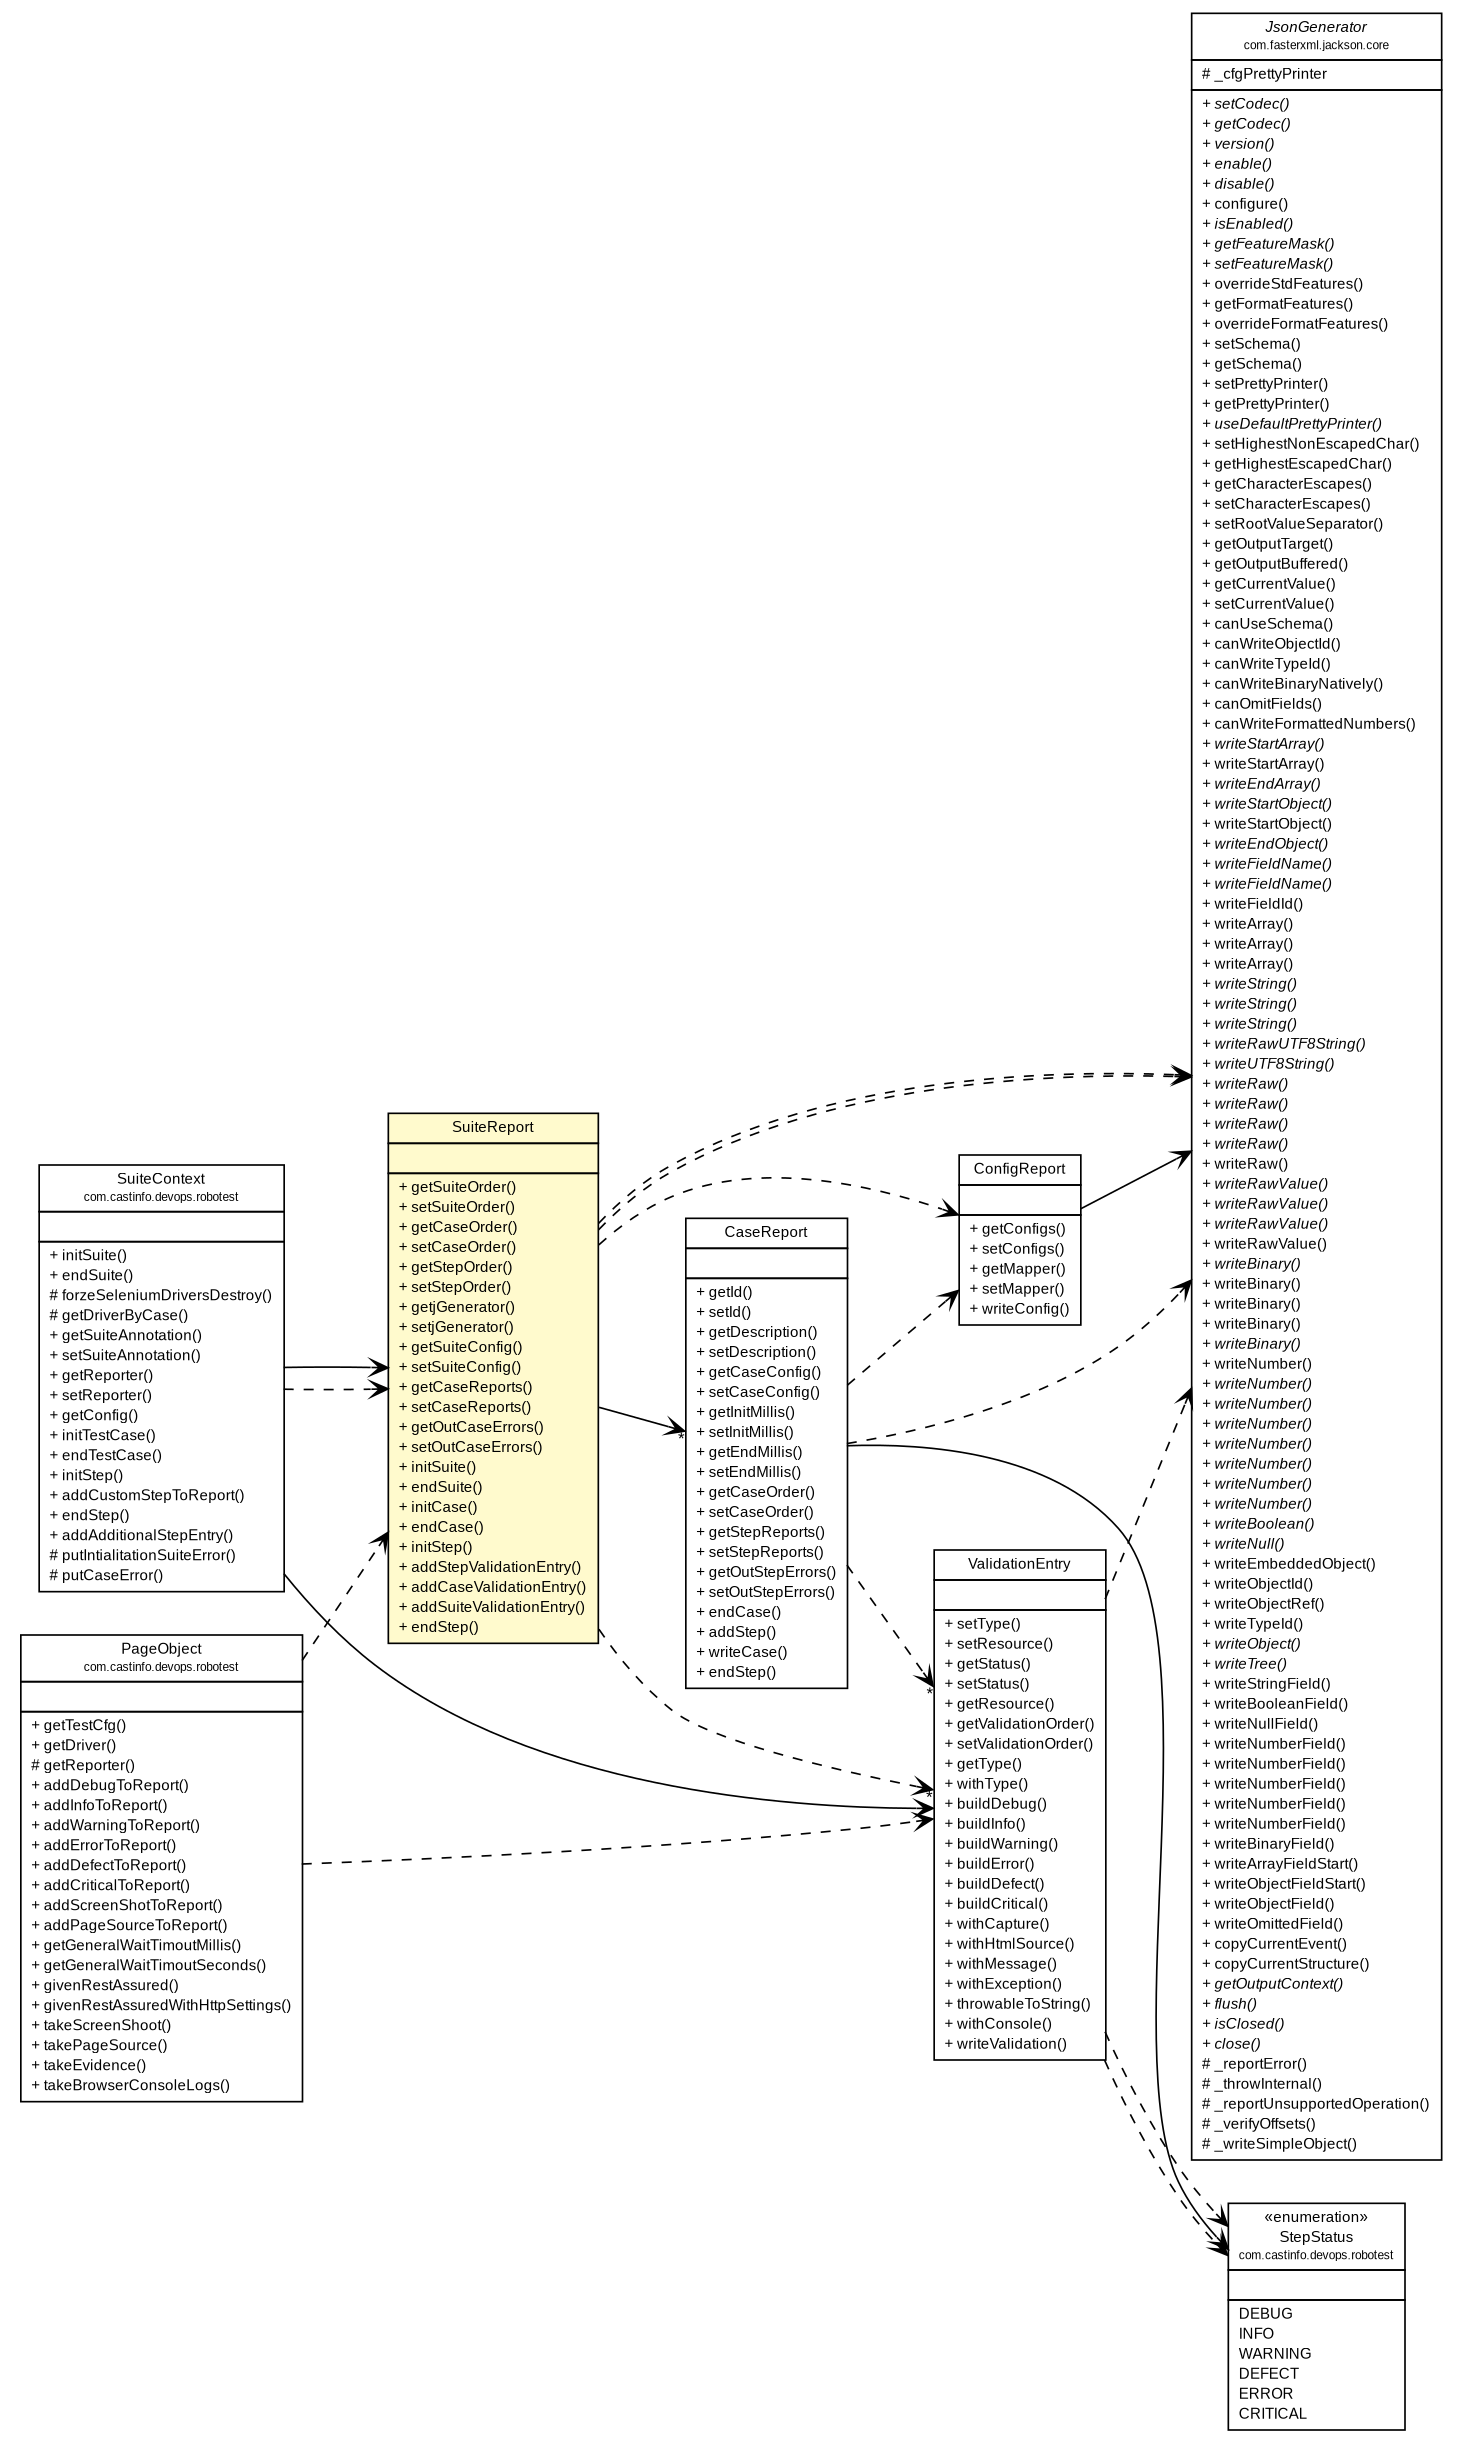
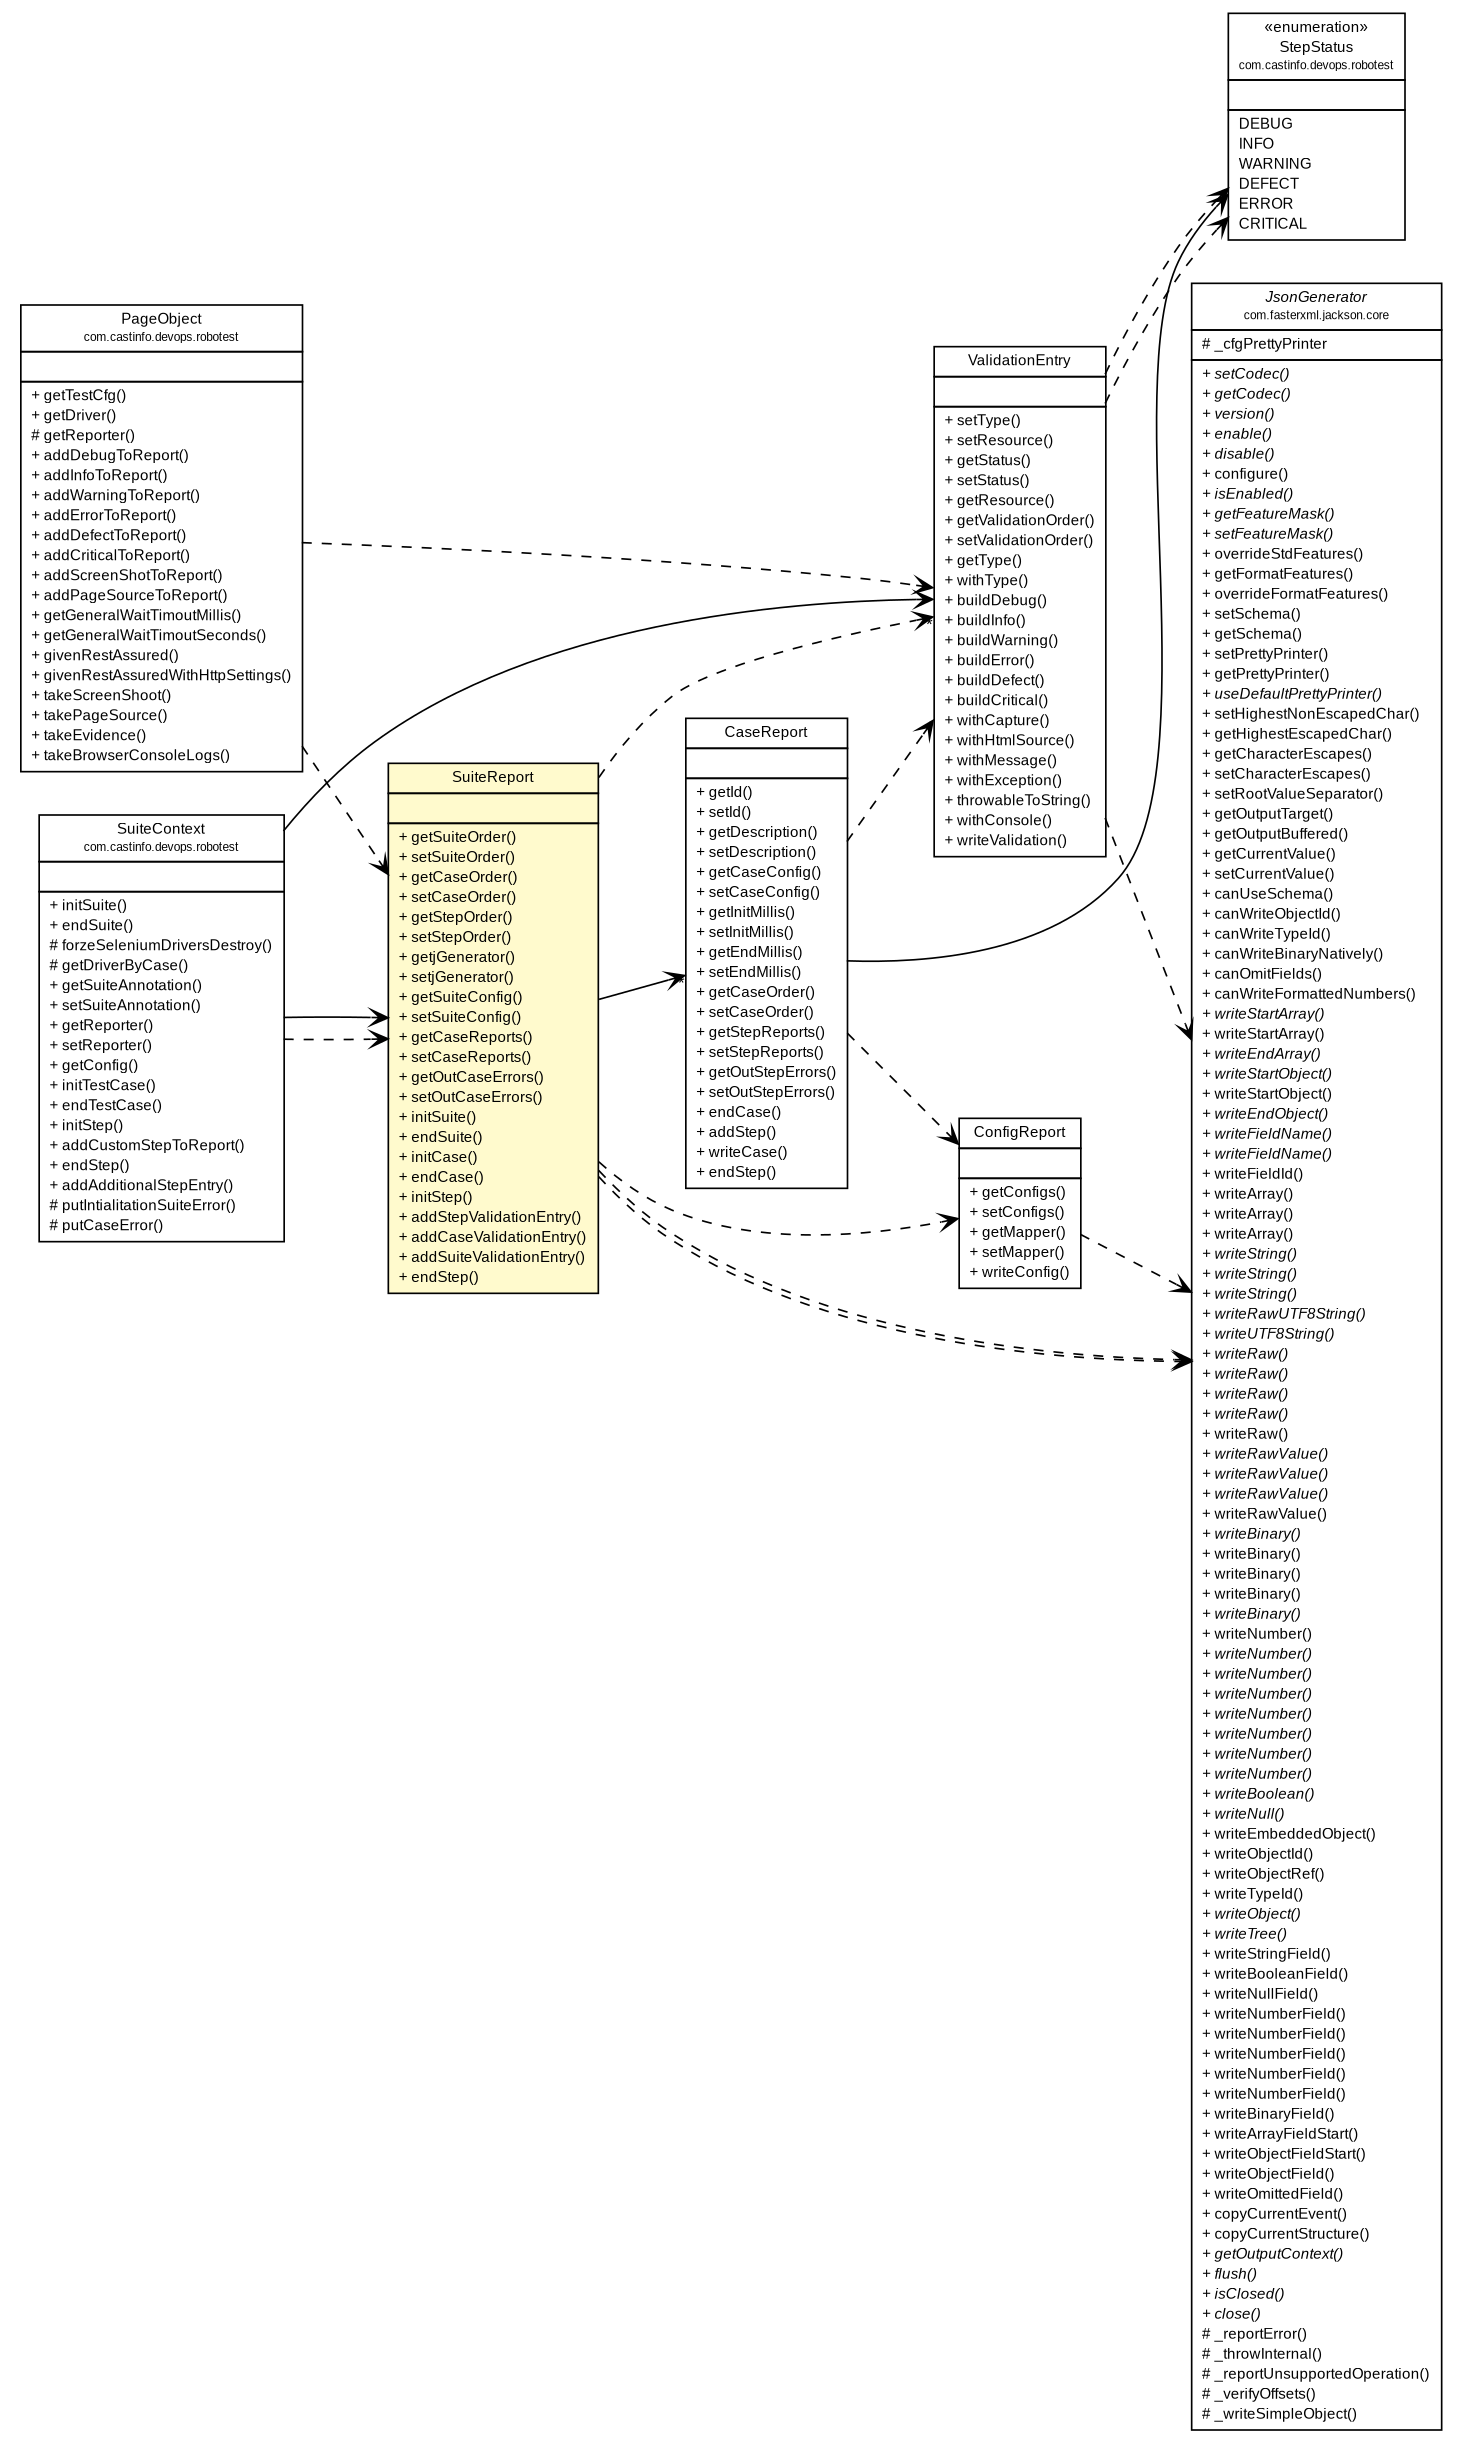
edge "ConfigReport" -> "JsonGenerator": style solid -> dashed
edge "CaseReport" -> "JsonGenerator": removed
